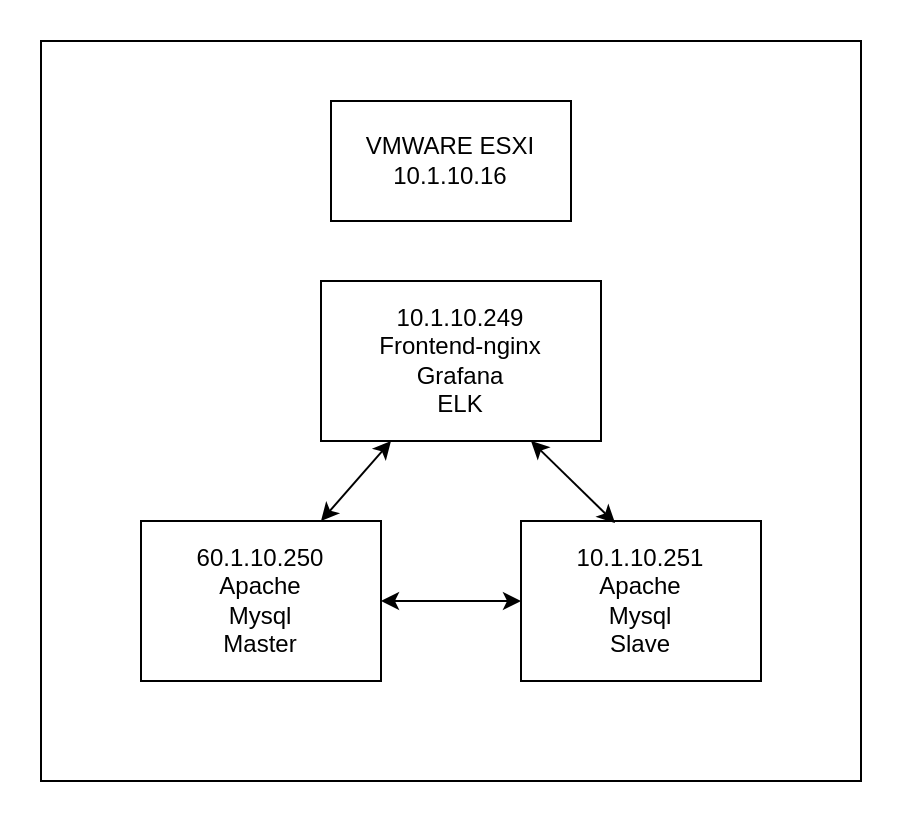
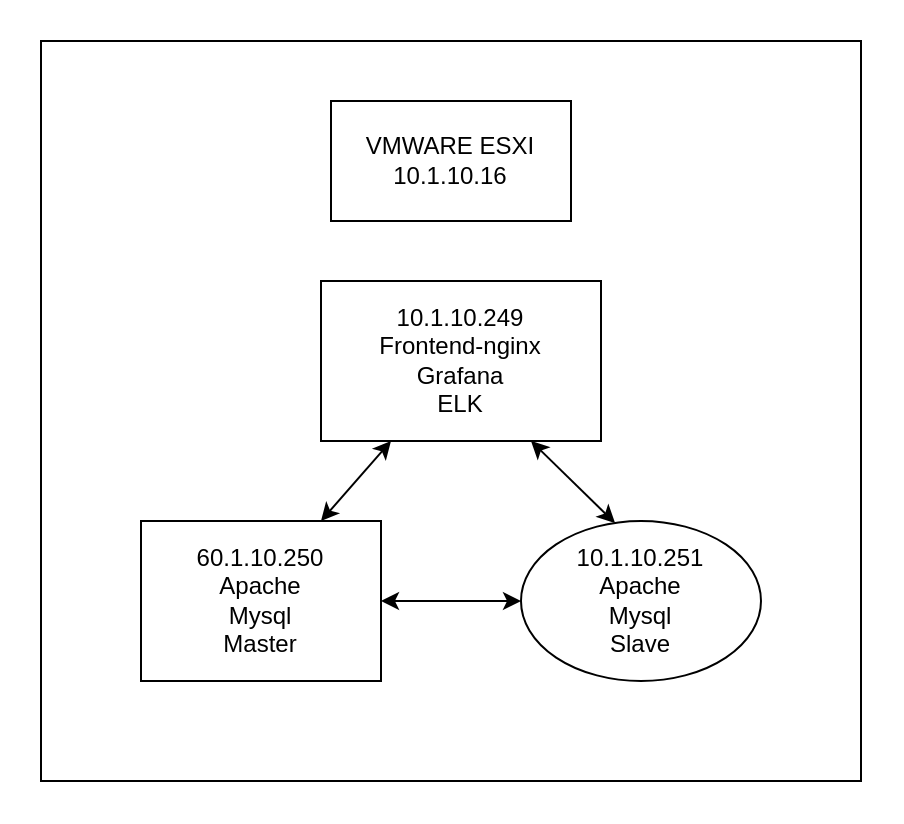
node "10.1.10.251 Apache Mysql Slave": shape rectangle -> ellipse
